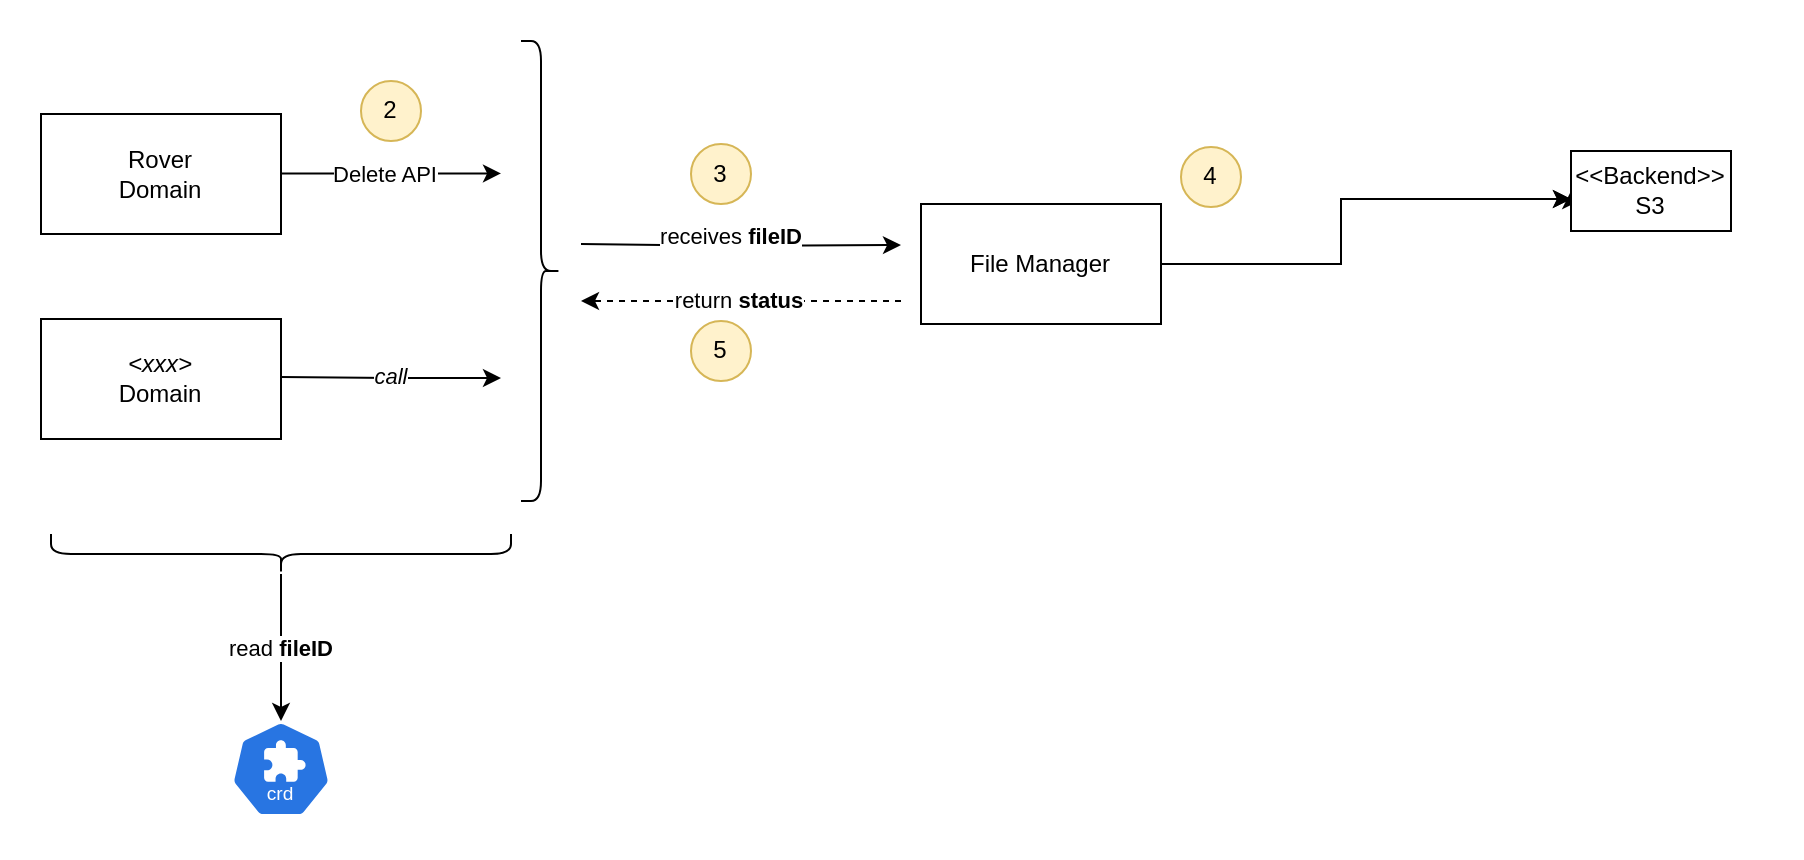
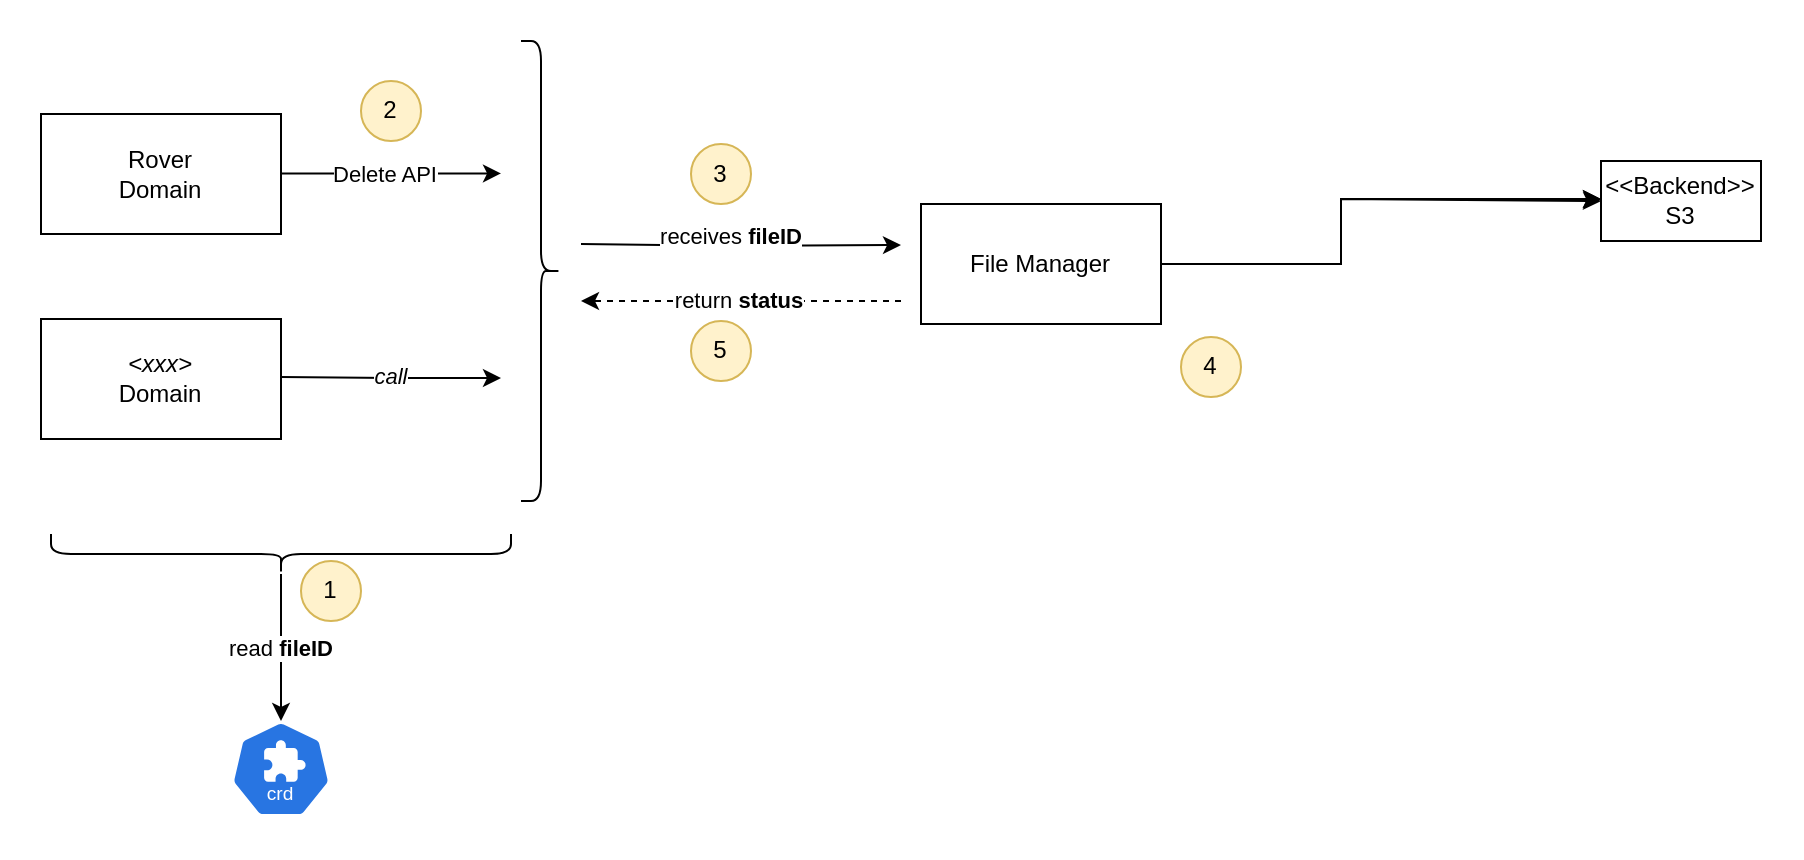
node "4": moved (1211, 177) -> (1211, 367)
node "<<Backend>> S3": moved (1651, 191) -> (1681, 201)
node "1": added
